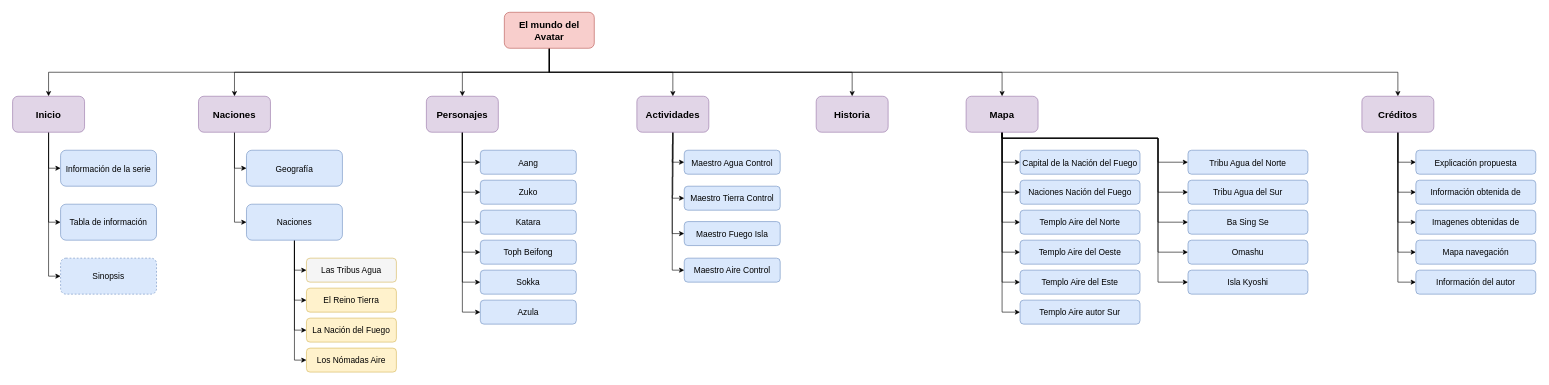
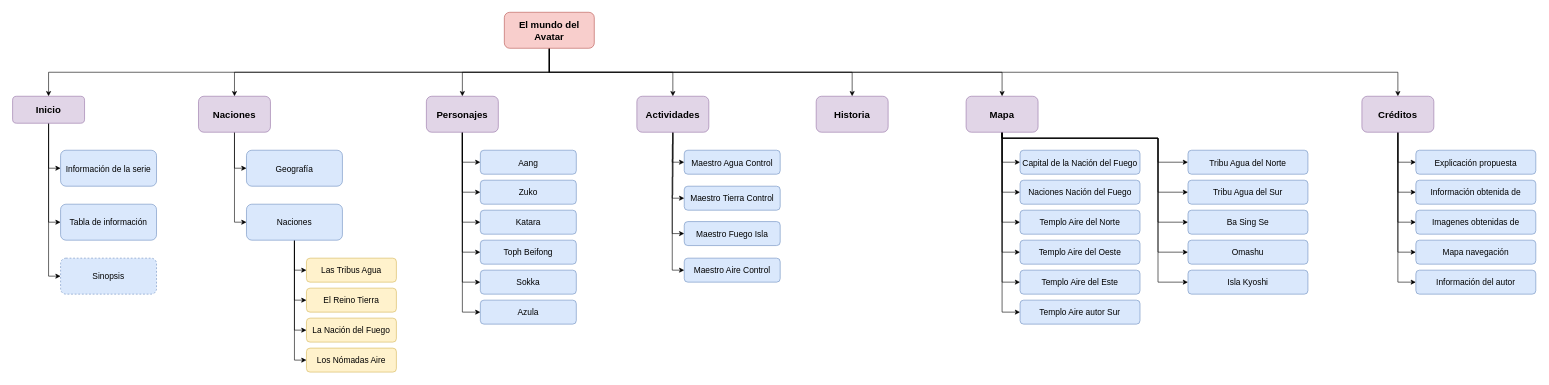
node "Inicio": size 72x36 -> 72x27
node "Las Tribus Agua": fillcolor #f5f5f5 -> #fff2cc
